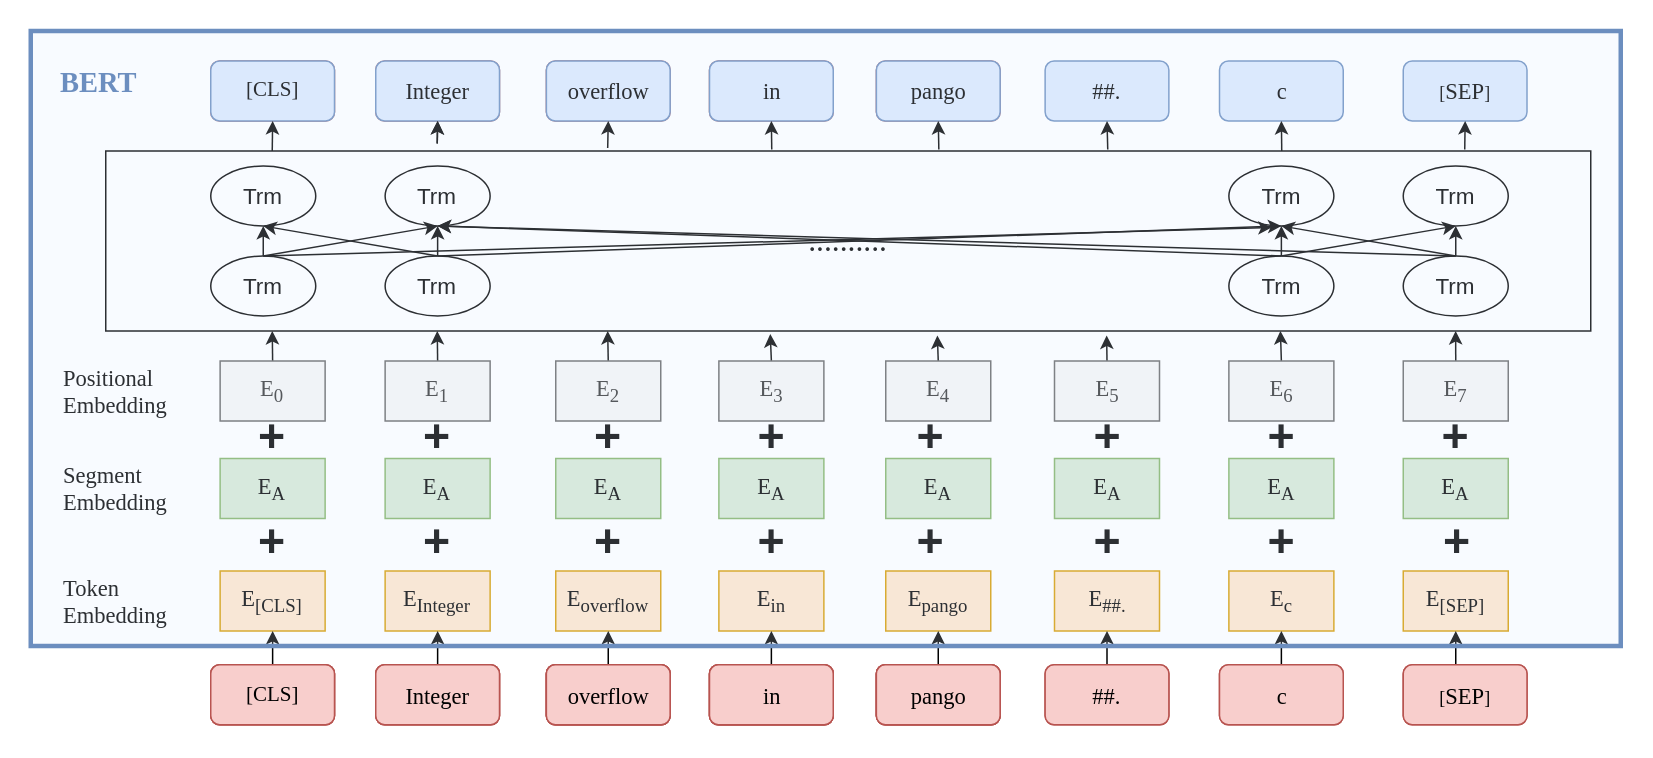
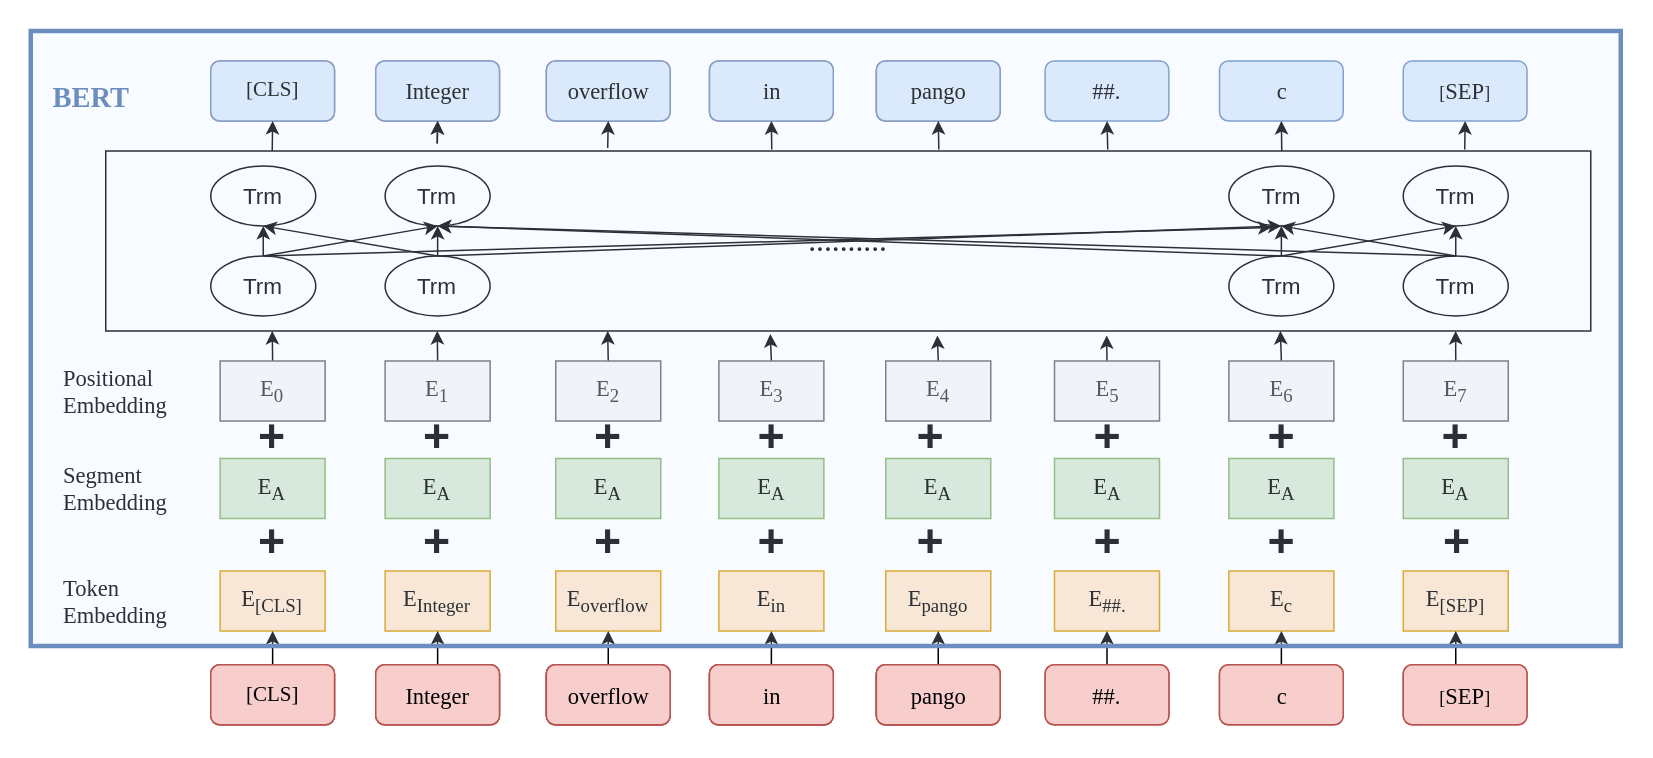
node "BERT": moved (98, 83) -> (91, 98)
